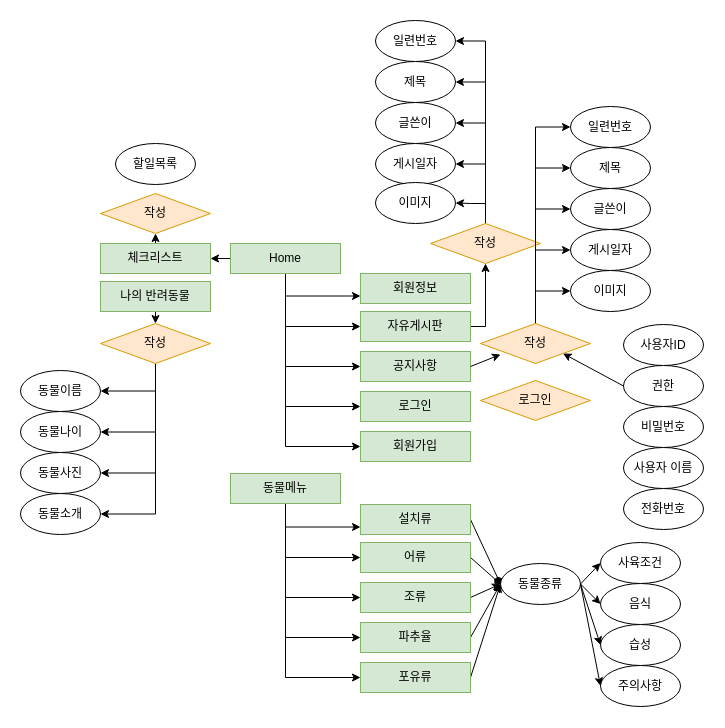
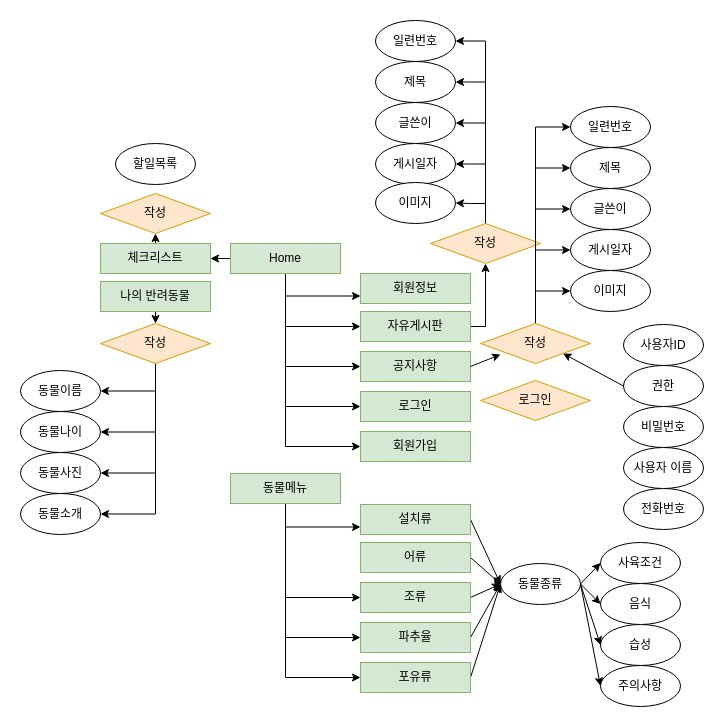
edge "동물메뉴" -> "어류": removed
edge "설치류" -> "동물종류": arrowhead diamond -> classic
